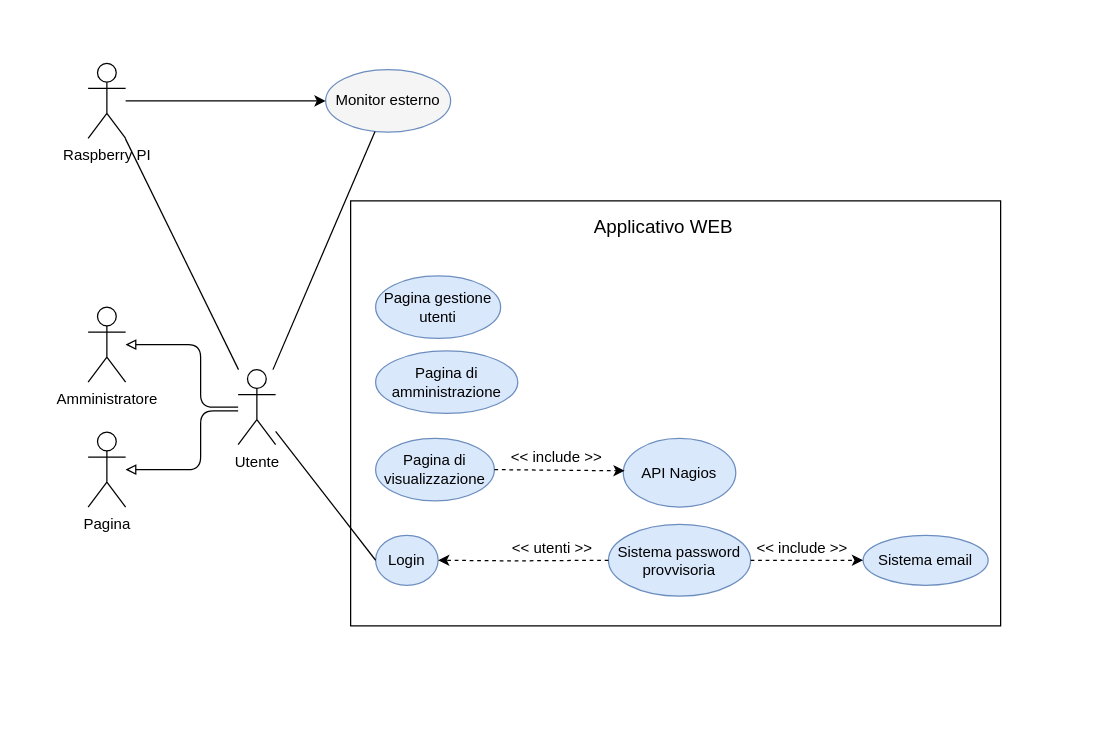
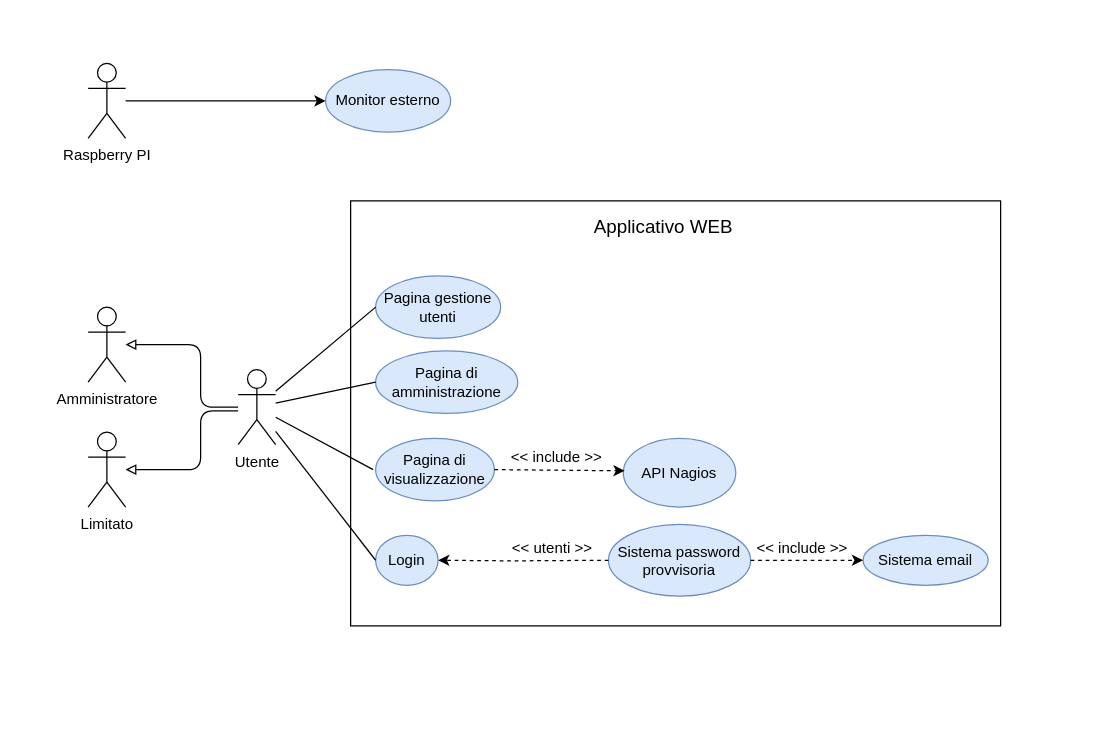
node "Monitor esterno": fillcolor #f5f5f5 -> #dae8fc
edge "Monitor esterno" -- "Utente": now "Pagina di visualizzazione" -- "Utente"
edge "Raspberry PI" -- "Utente": now "Pagina di amministrazione" -- "Utente"
edge "Pagina gestione utenti" -- "Utente": added
node "Pagina": label "Pagina" -> "Limitato"
